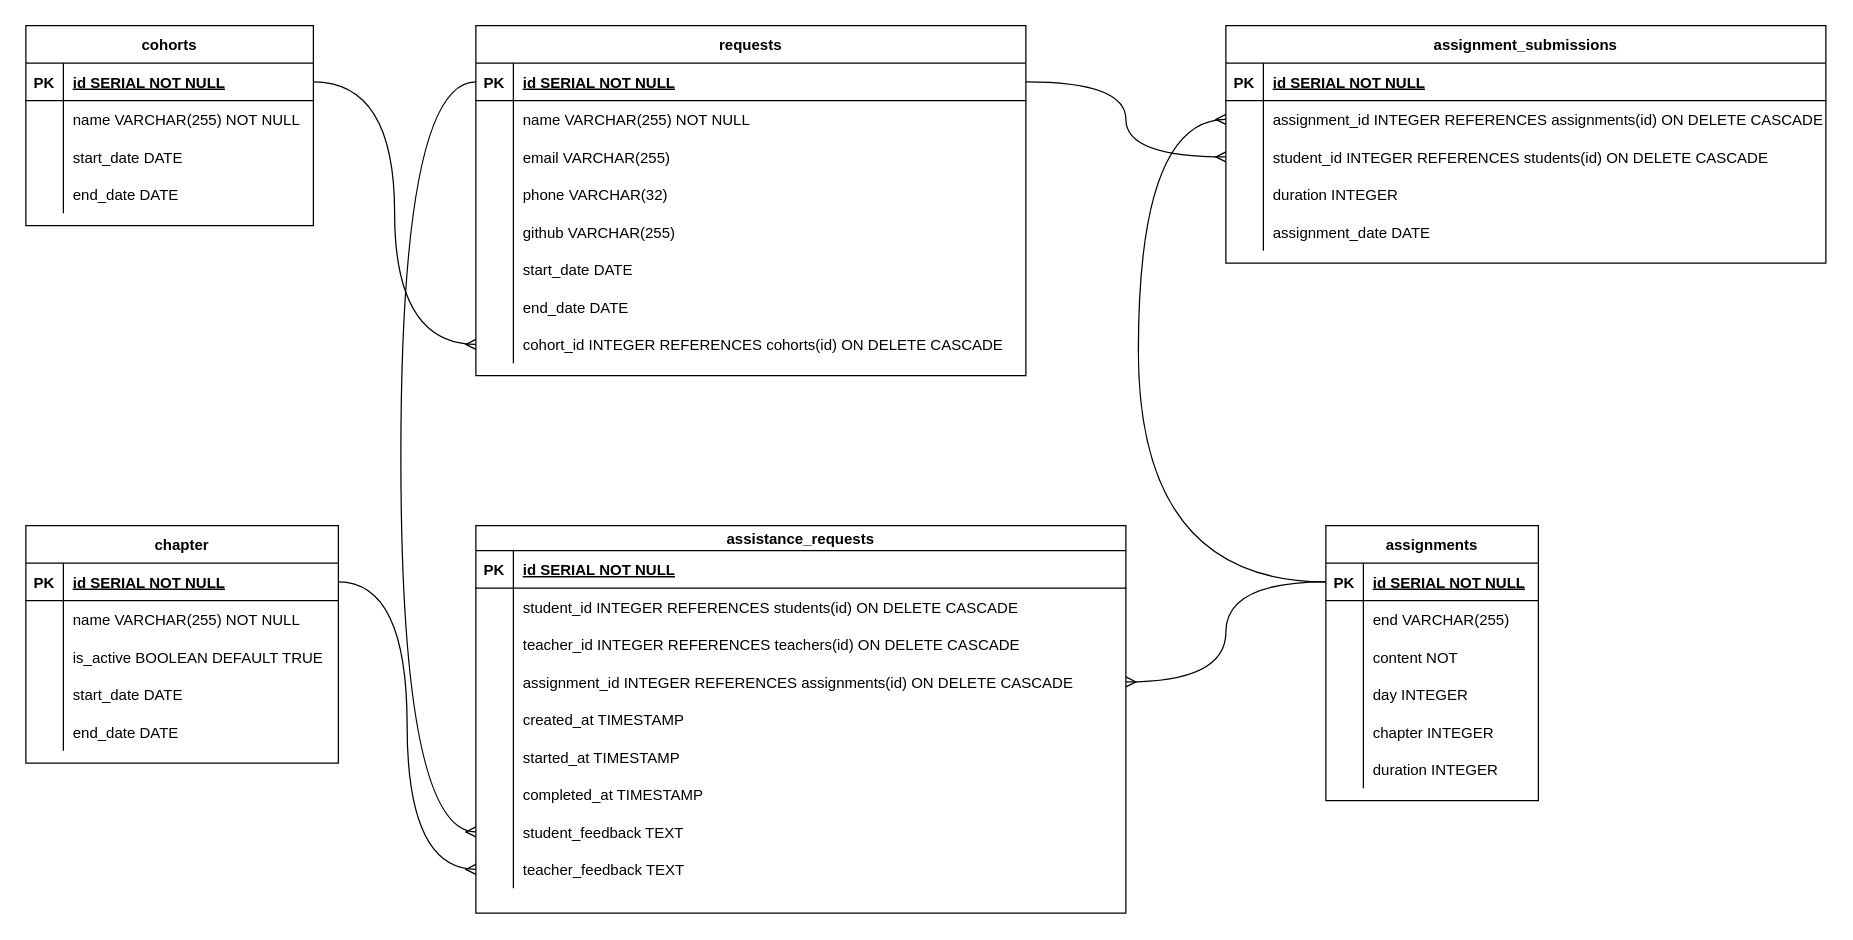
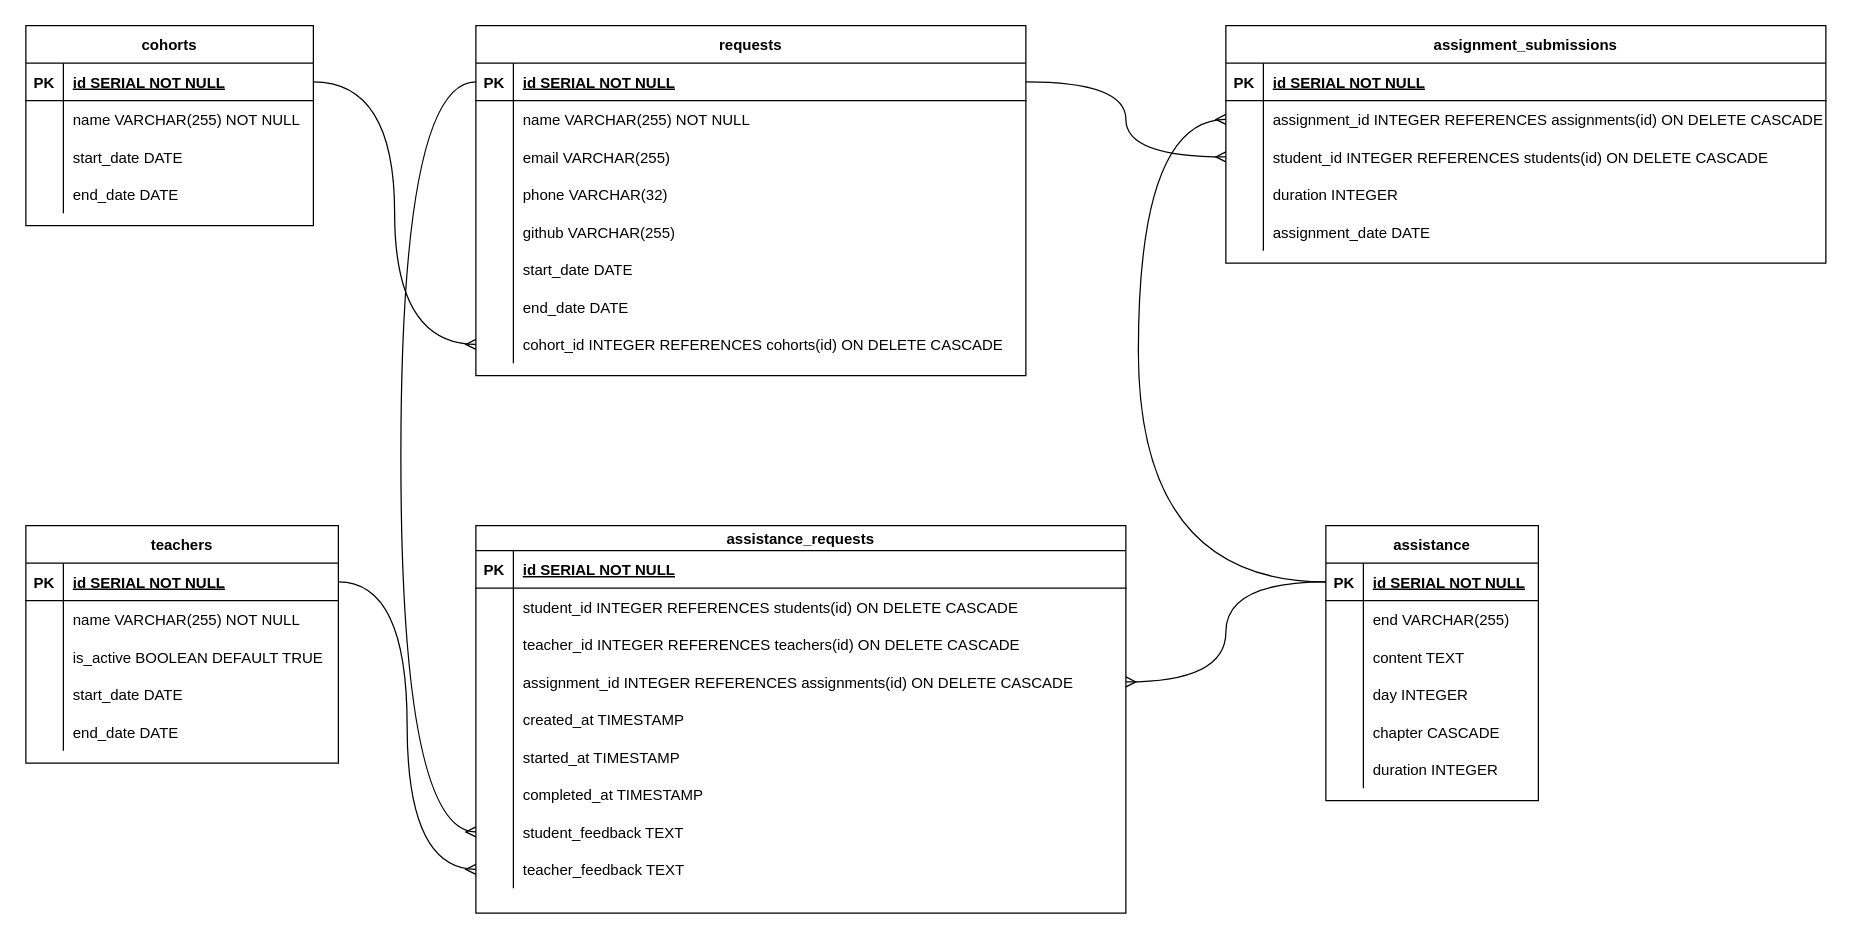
node "chapter": label "chapter" -> "teachers"
node "assignments": label "assignments" -> "assistance"
node "content NOT": label "content NOT" -> "content TEXT"
node "chapter INTEGER": label "chapter INTEGER" -> "chapter CASCADE"
